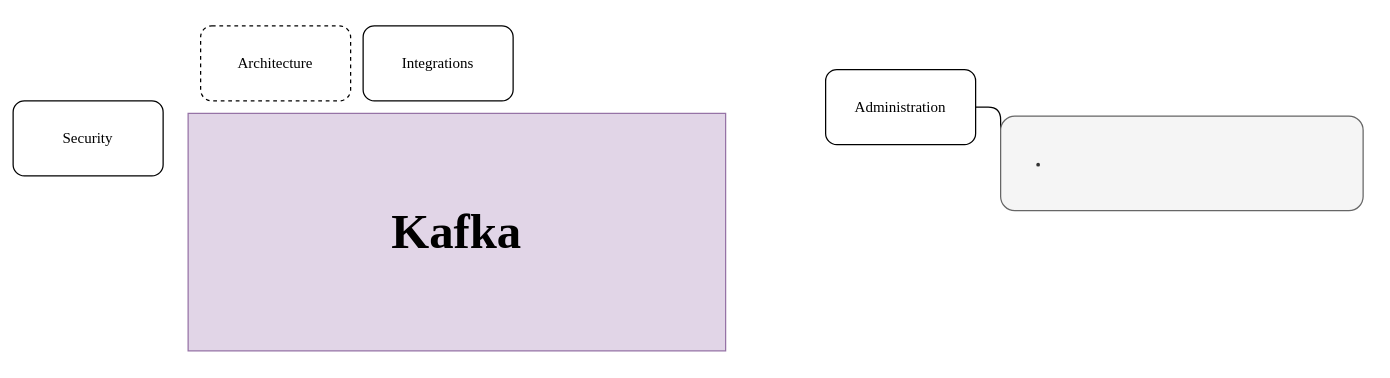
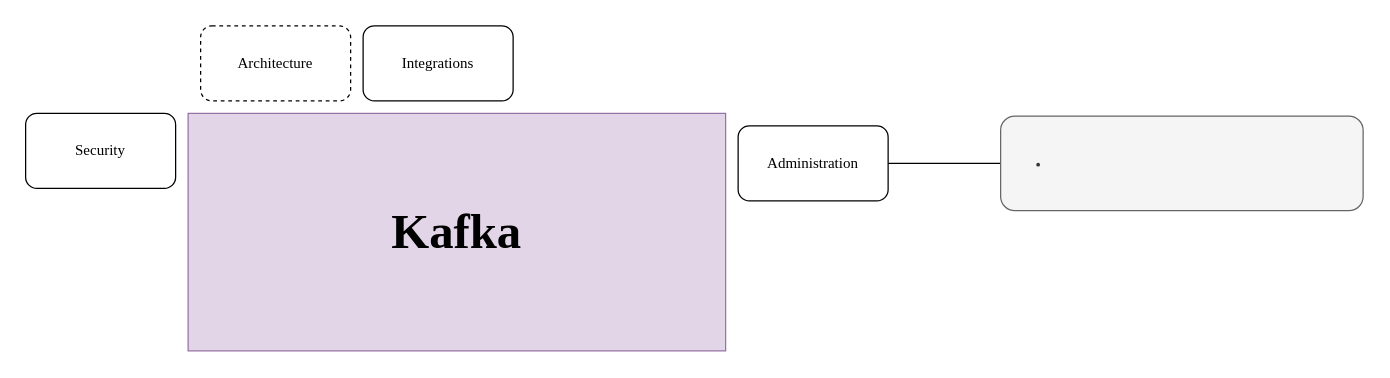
node "Administration": moved (901, 107) -> (813, 163)
node "Security": moved (88, 138) -> (101, 151)
